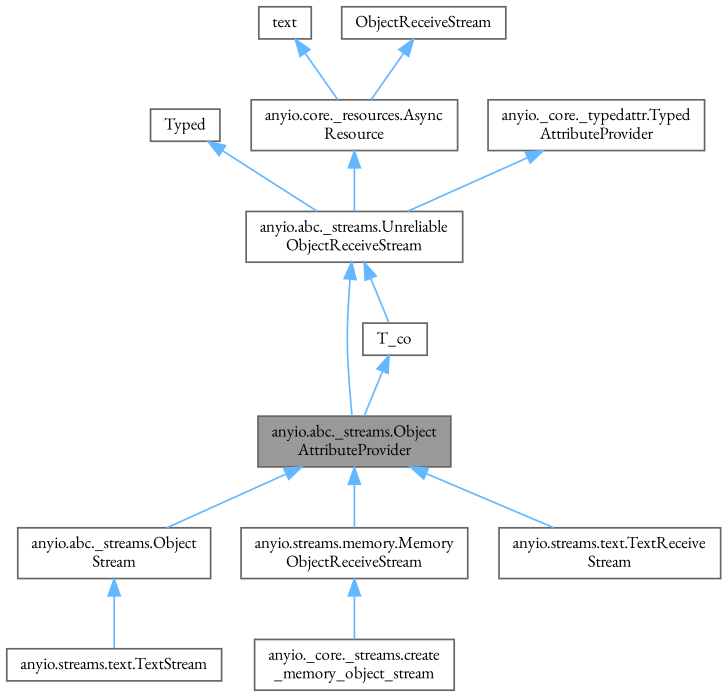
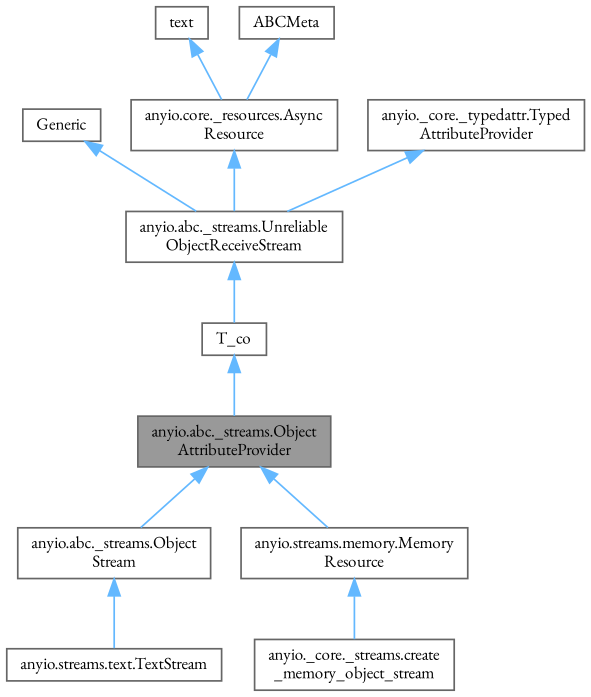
node "ObjectReceiveStream": label "ObjectReceiveStream" -> "ABCMeta"
node "Typed": label "Typed" -> "Generic"
edge "anyio.abc._streams.Object AttributeProvider" -> "anyio.abc._streams.Unreliable ObjectReceiveStream": removed
node "anyio.streams.memory.Memory ObjectReceiveStream": label "anyio.streams.memory.Memory ObjectReceiveStream" -> "anyio.streams.memory.Memory Resource"
node "anyio.streams.text.TextReceive Stream": removed
